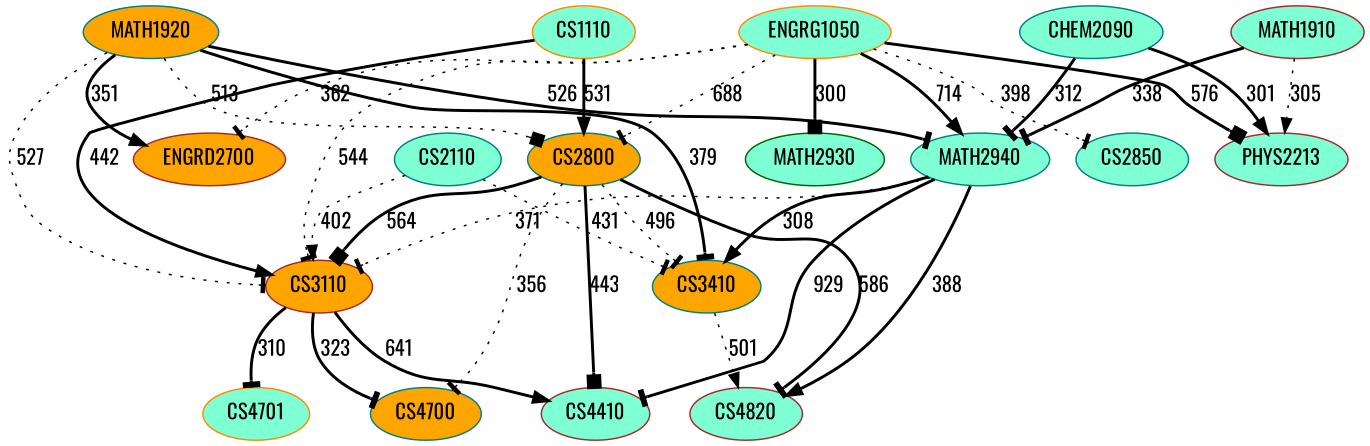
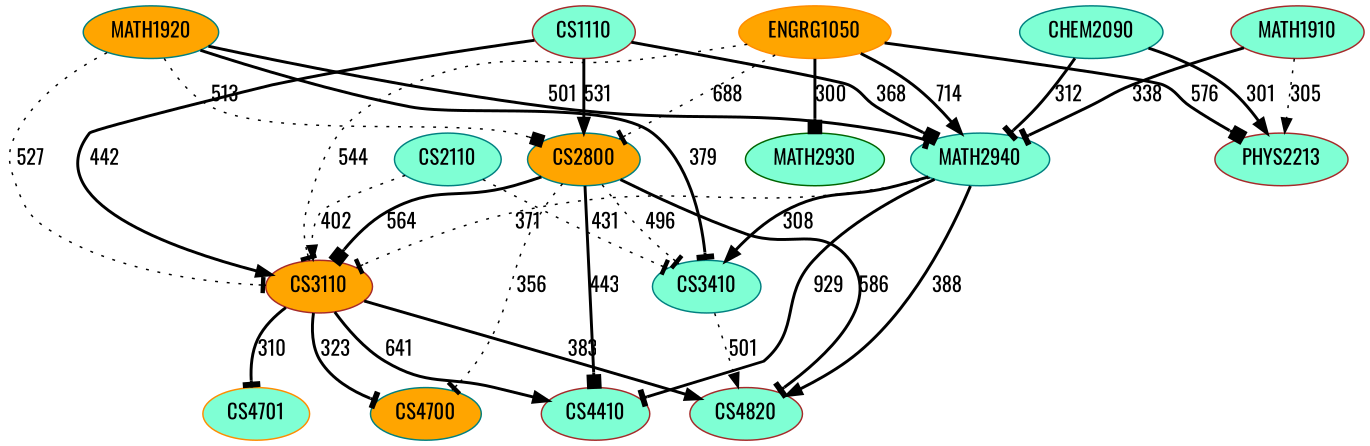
node "CS1110": color darkorange -> brown
node "ENGRG1050": fillcolor aquamarine -> orange
edge "CS1110" -> "MATH2940": added, label "368"
edge "MATH1920" -> "MATH2940": label "526" -> "501"
node "ENGRD2700": removed
node "CS2850": removed
node "CS3410": fillcolor orange -> aquamarine
edge "CS3110" -> "CS4820": added, label "383"
